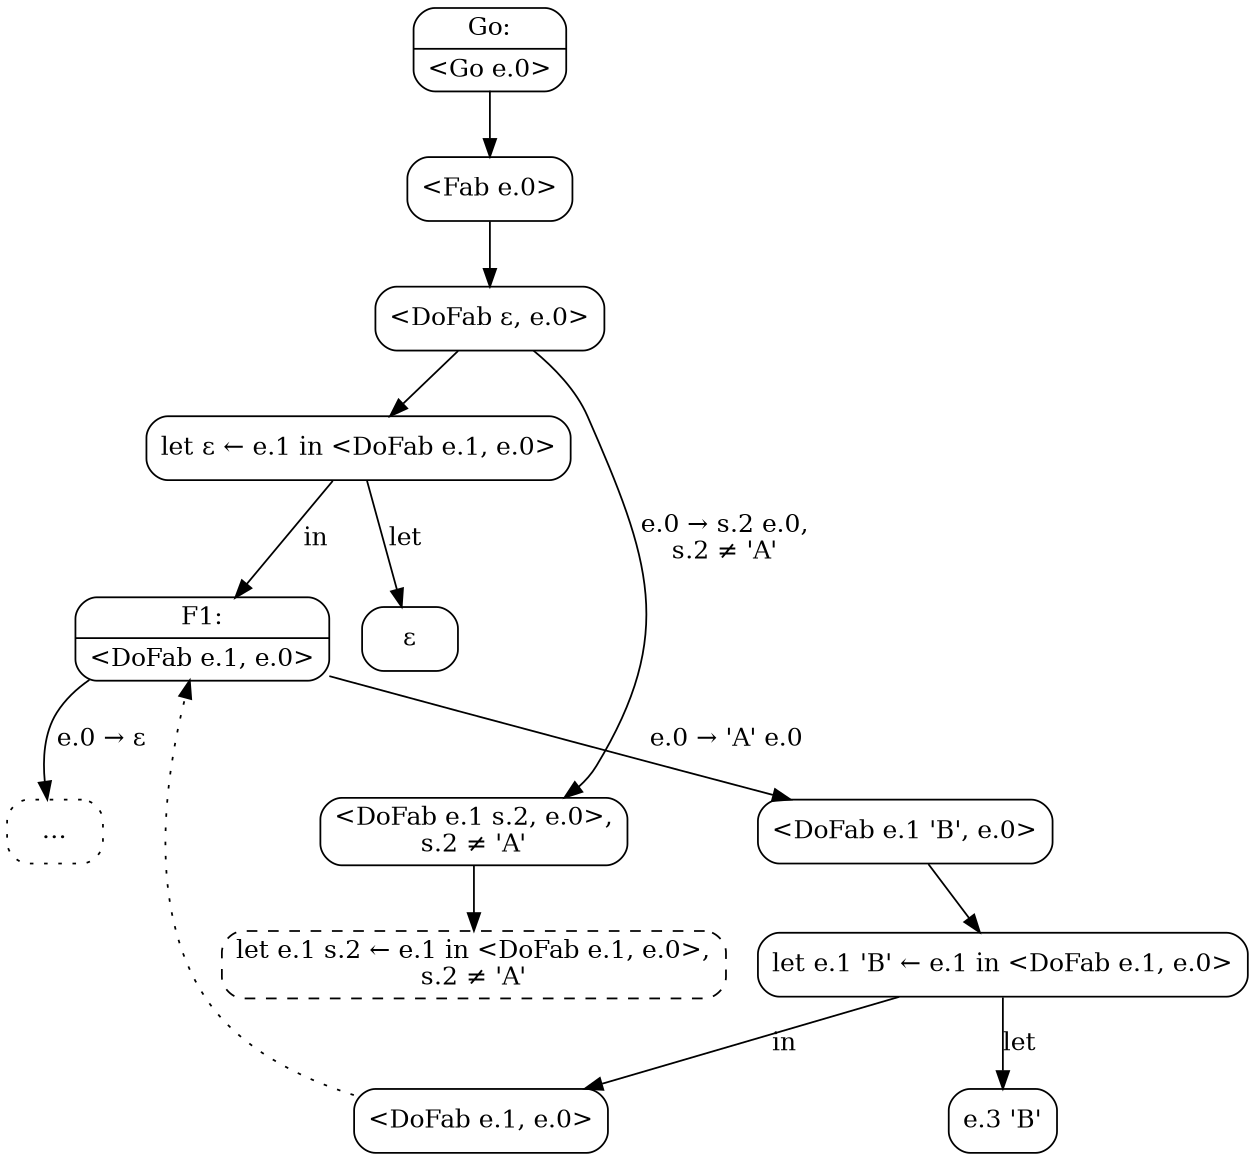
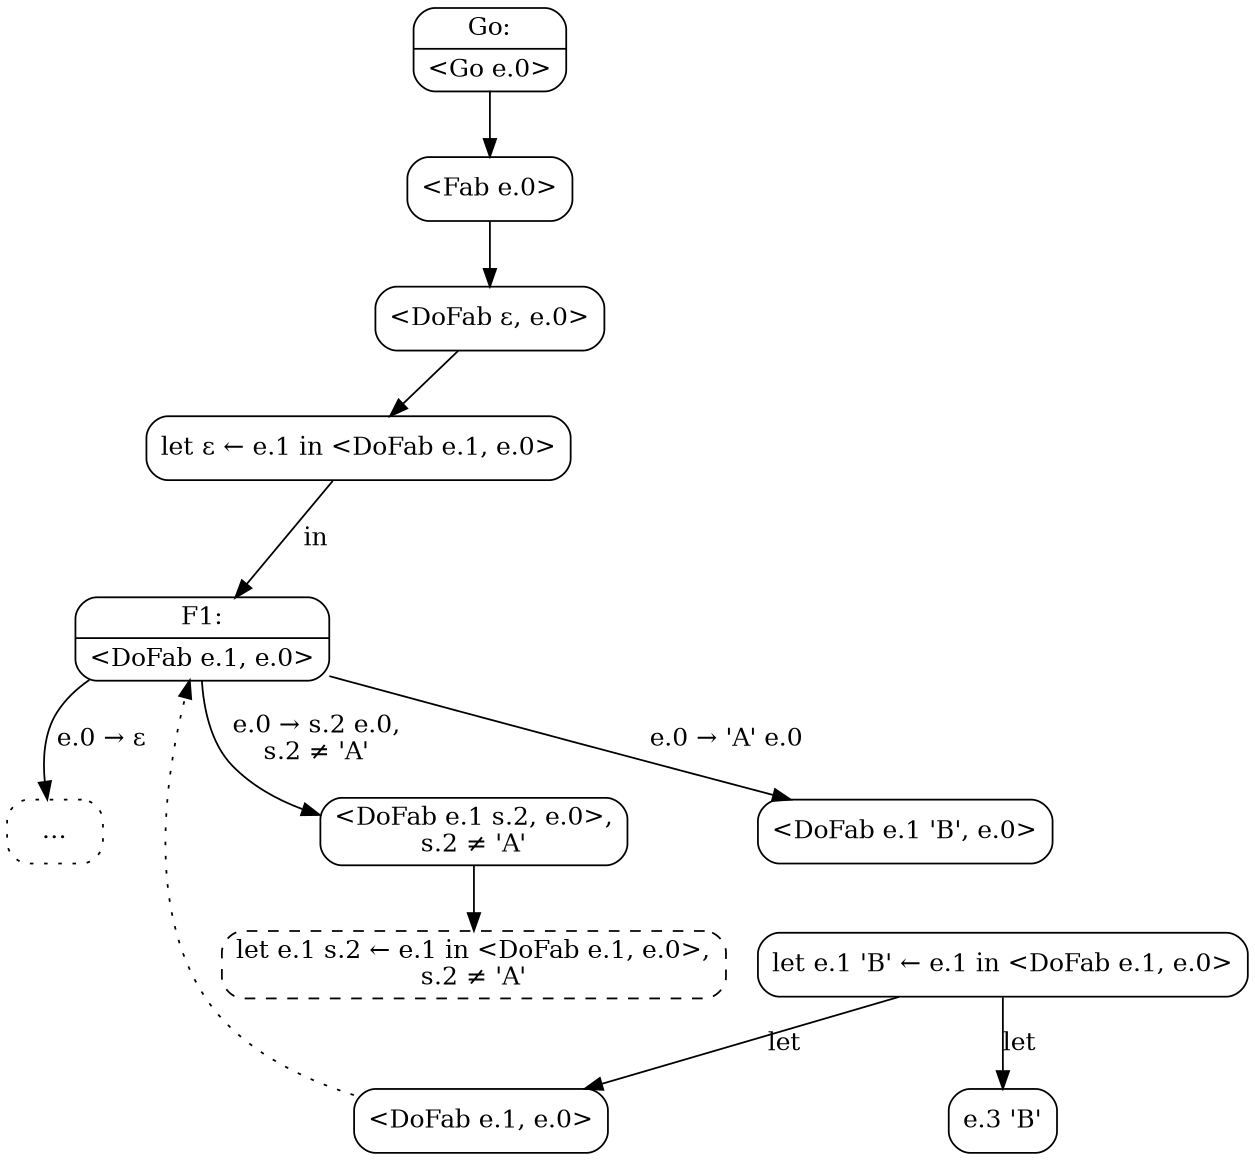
edge "<DoFab ε, e.0>" -> "<DoFab e.1 s.2, e.0>, s.2 ≠ 'A'": now "F1:" -> "<DoFab e.1 s.2, e.0>, s.2 ≠ 'A'"
node "ε": removed
edge "<DoFab e.1 'B', e.0>" -> "let e.1 'B' ← e.1 in <DoFab e.1, e.0>": removed
edge "let e.1 'B' ← e.1 in <DoFab e.1, e.0>" -> "<DoFab e.1, e.0>": label "in" -> "let"
